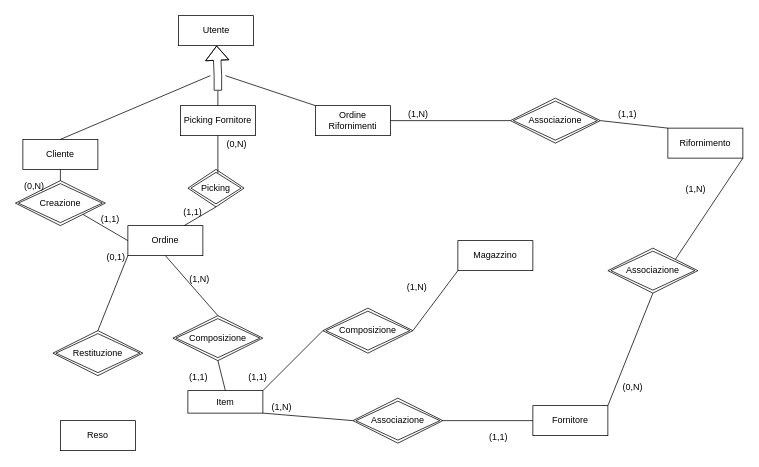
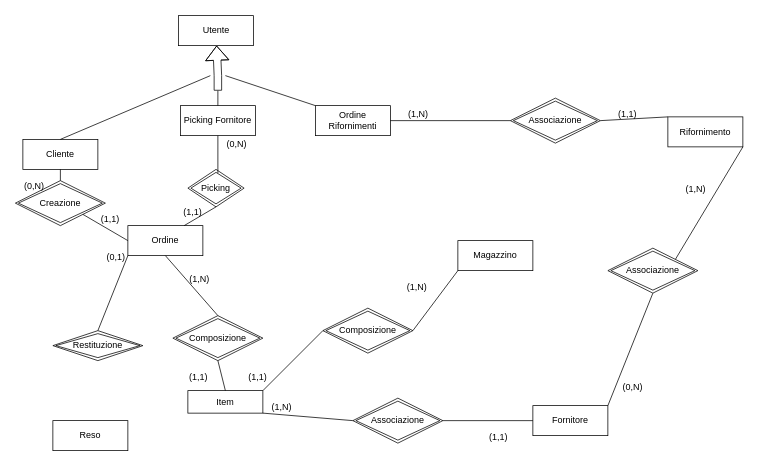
node "Rifornimento": moved (705, 143) -> (705, 132)
node "Restituzione": size 90x45 -> 90x30
node "Reso": moved (98, 435) -> (90, 435)
